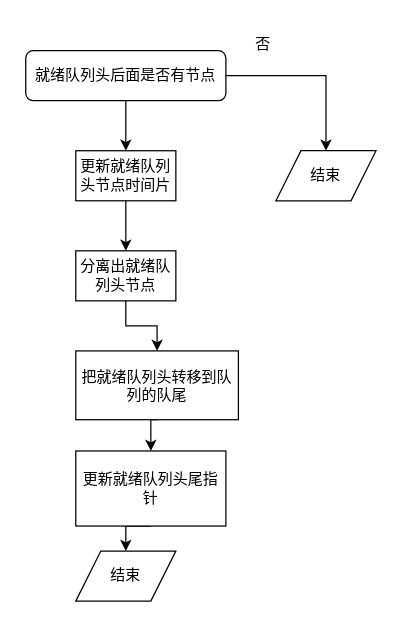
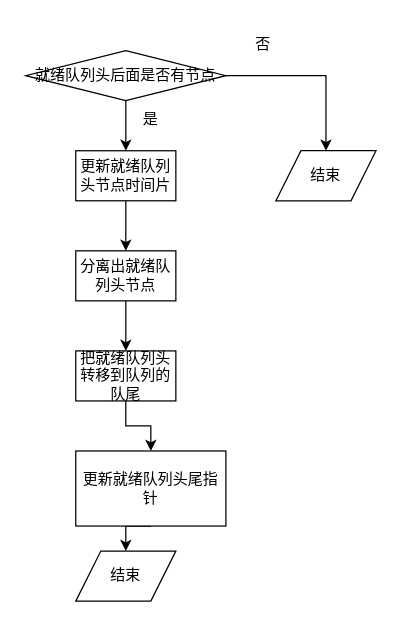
node "就绪队列头后面是否有节点": shape rounded rectangle -> diamond
node "是": added
node "把就绪队列头转移到队列的队尾": size 163x69 -> 100x50
